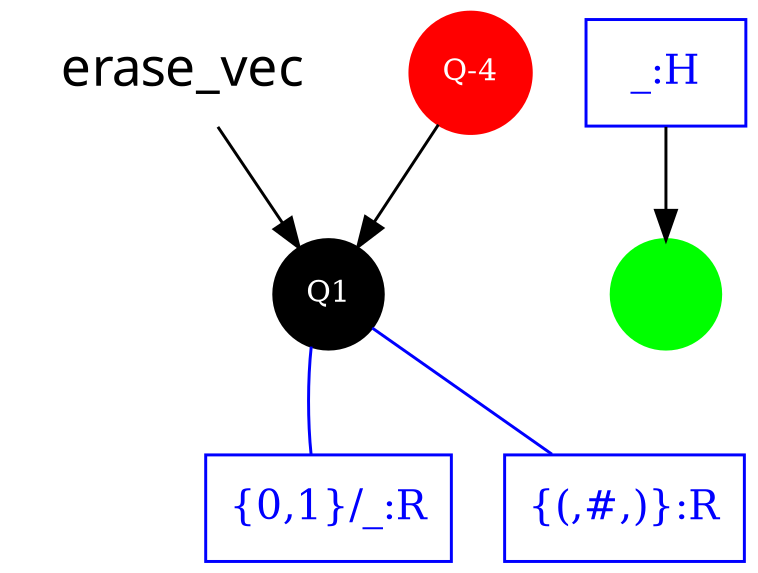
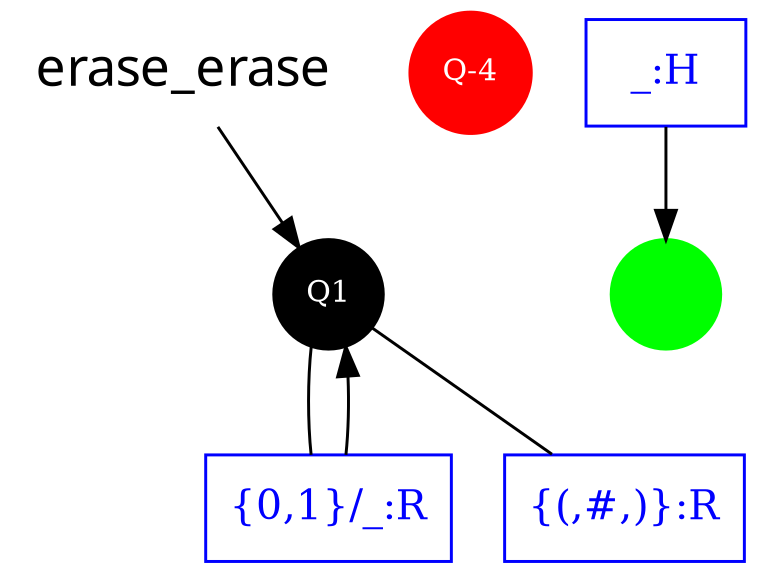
node "erase_vec": label "erase_vec" -> "erase_erase"
edge "Q-4" -> "Q1": now "{0,1}/_:R" -> "Q1"
edge "Q1" -- "{(,#,)}:R": color blue -> black
edge "Q1" -- "{0,1}/_:R": color blue -> black
